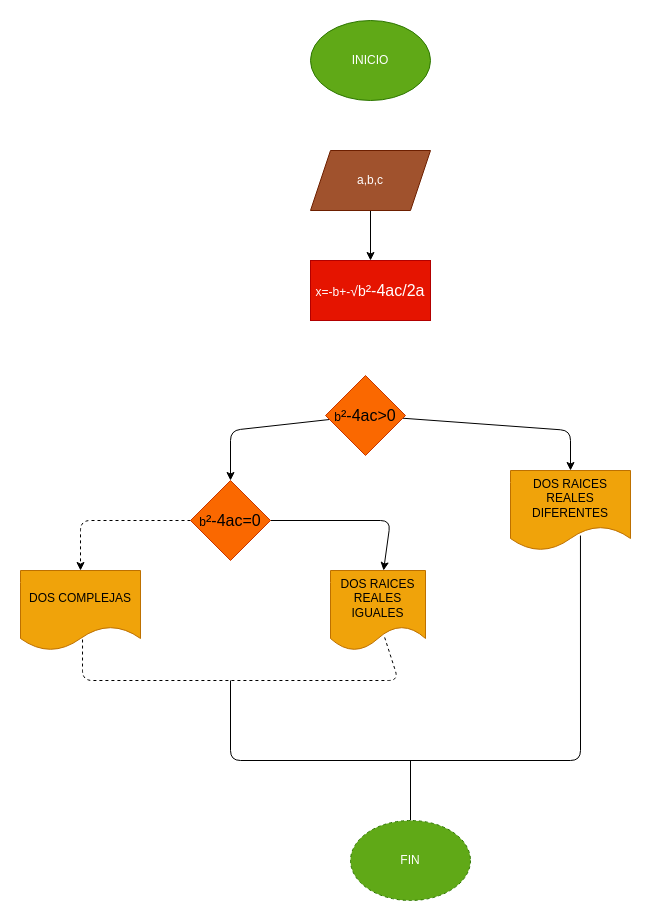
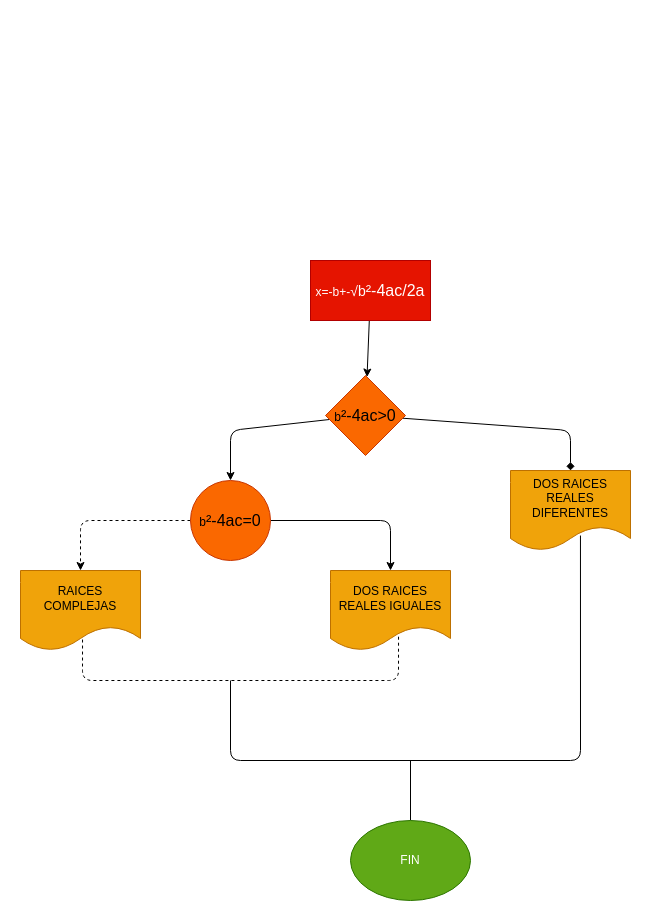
node "INICIO": removed
node "a,b,c": removed
edge "a,b,c" -> "x=-b+-√b²-4ac/2a": removed
edge "x=-b+-√b²-4ac/2a" -> "b²-4ac>0": added
edge "b²-4ac>0" -> "DOS RAICES REALES DIFERENTES": arrowhead classic -> diamond
node "b²-4ac=0": shape diamond -> ellipse
node "DOS COMPLEJAS": label "DOS COMPLEJAS" -> "RAICES COMPLEJAS"
node "DOS RAICES REALES IGUALES": size 95x80 -> 120x80
node "FIN": style dashed -> solid
